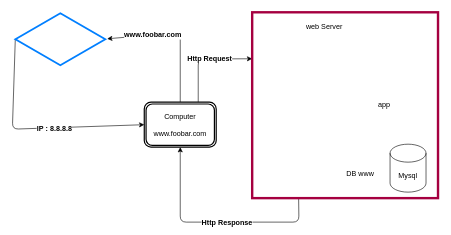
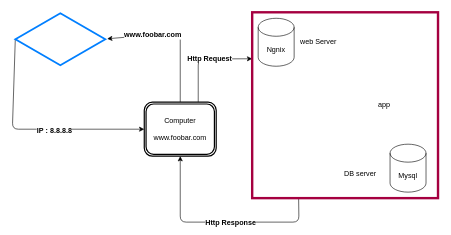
node "web Server": moved (324, 27) -> (318, 42)
node "Ngnix": added
node "Computer www.foobar.com": size 72x45 -> 72x54
node "DB www": label "DB www" -> "DB server"
